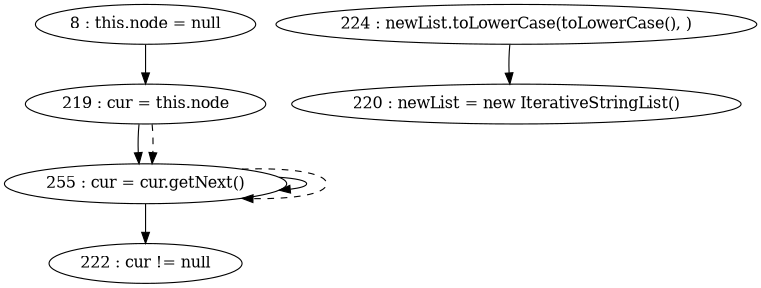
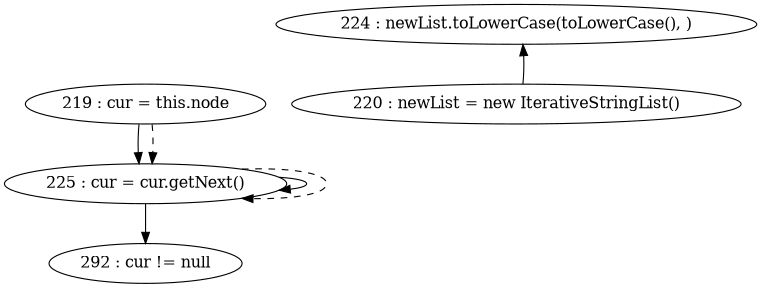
node "8 : this.node = null": removed
edge "224 : newList.toLowerCase(toLowerCase(), )" -> "220 : newList = new IterativeStringList()": reversed
node "255 : cur = cur.getNext()": label "255 : cur = cur.getNext()" -> "225 : cur = cur.getNext()"
node "222 : cur != null": label "222 : cur != null" -> "292 : cur != null"
